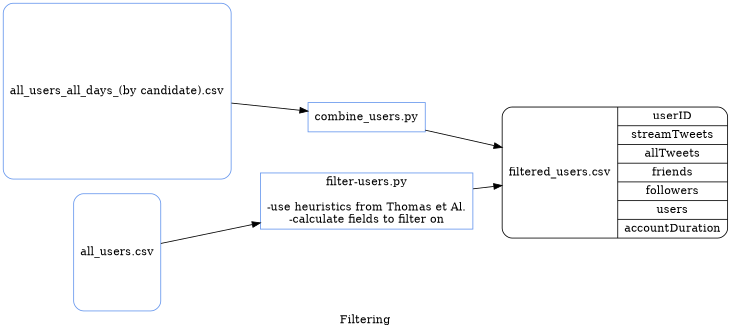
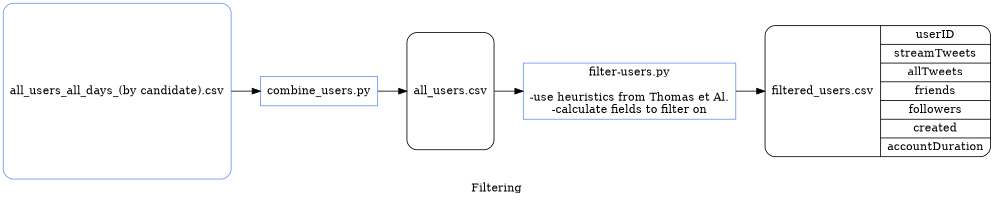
edge "combine_users.py" -> "filtered_users.csv": now "combine_users.py" -> "all_users.csv"
node "filtered_users.csv": text "users" -> "created"
node "all_users.csv": color #6495ed -> black
